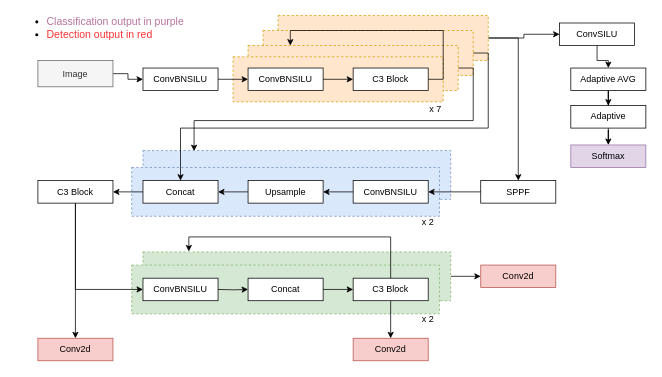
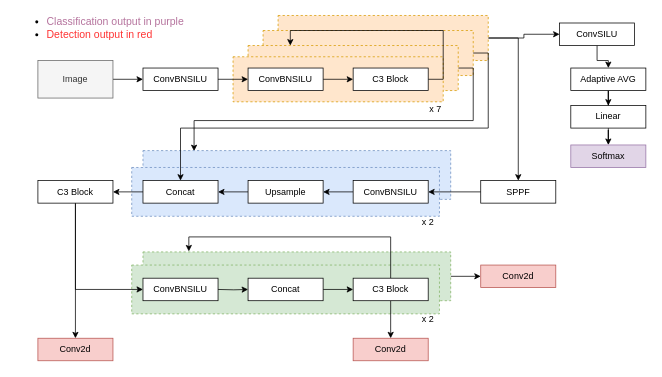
node "Image": size 75x26 -> 75x38
node "Adaptive": label "Adaptive" -> "Linear"
